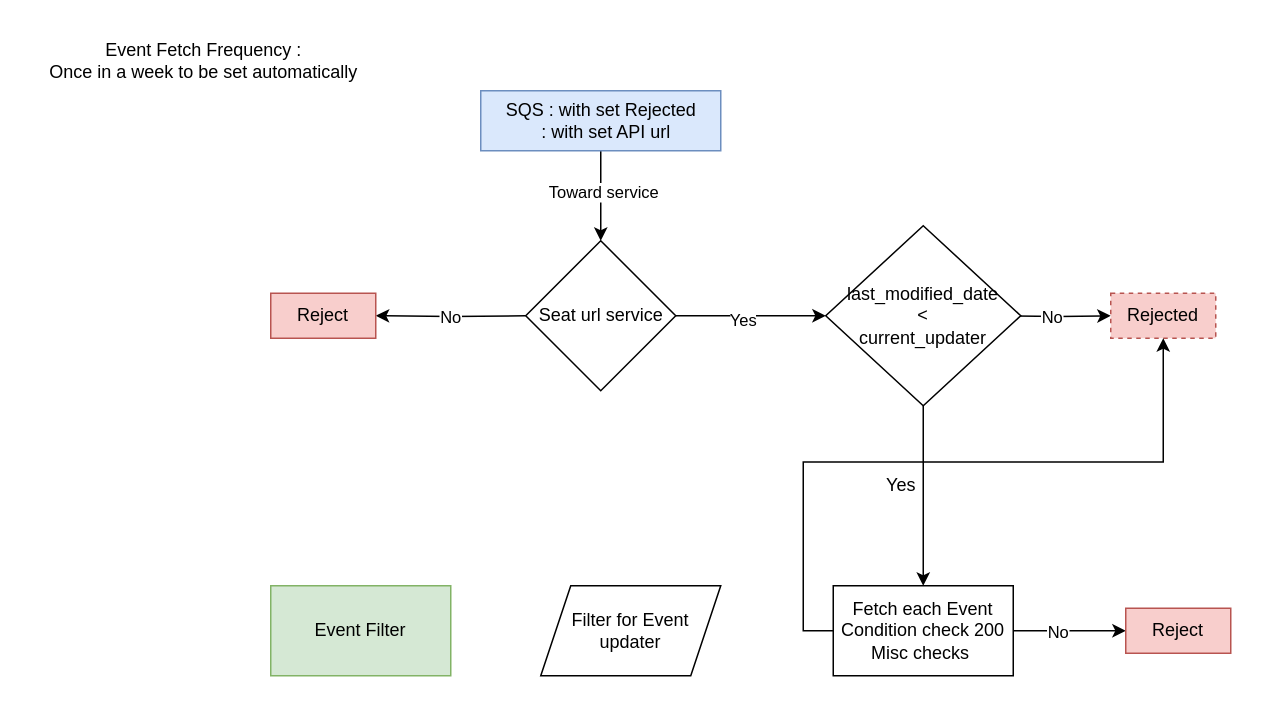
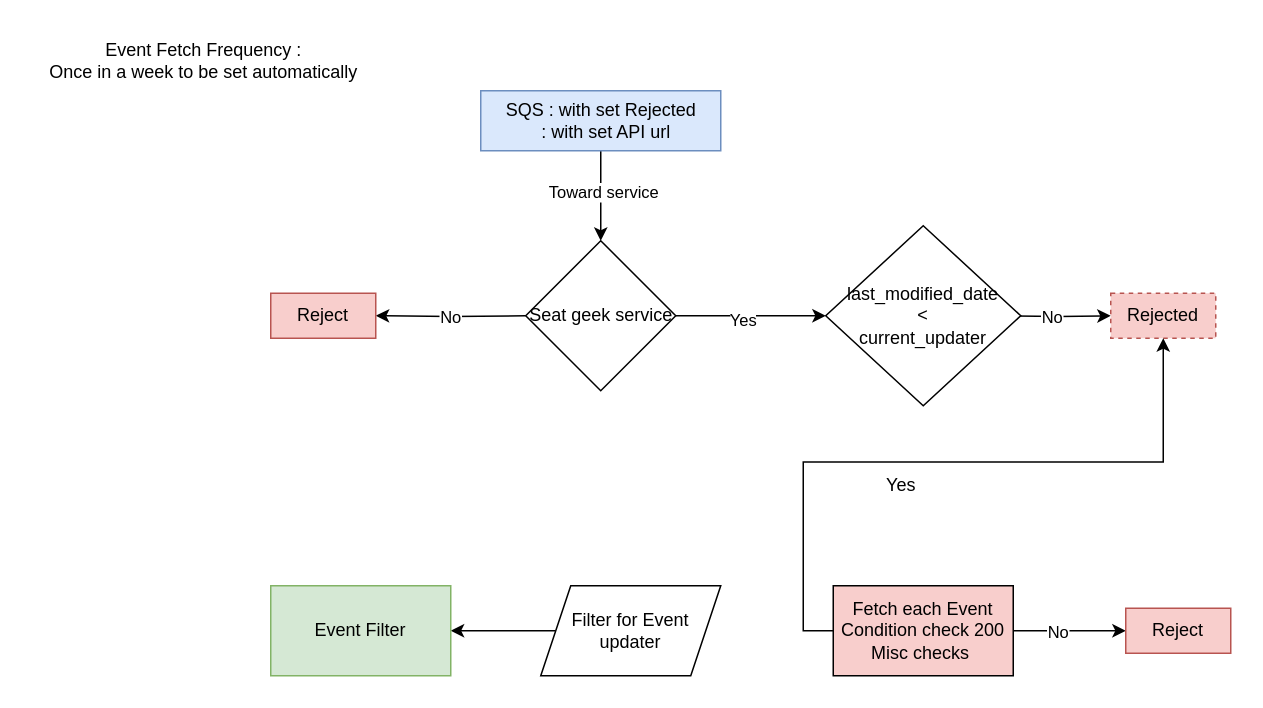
node "Seat url service": label "Seat url service" -> "Seat geek service"
edge "last_modified_date < current_updater" -> "Fetch each Event Condition check 200 Misc checks": removed
edge "Filter for Event updater" -> "Event Filter": added
node "Fetch each Event Condition check 200 Misc checks": fillcolor #ffffff -> #f8cecc
